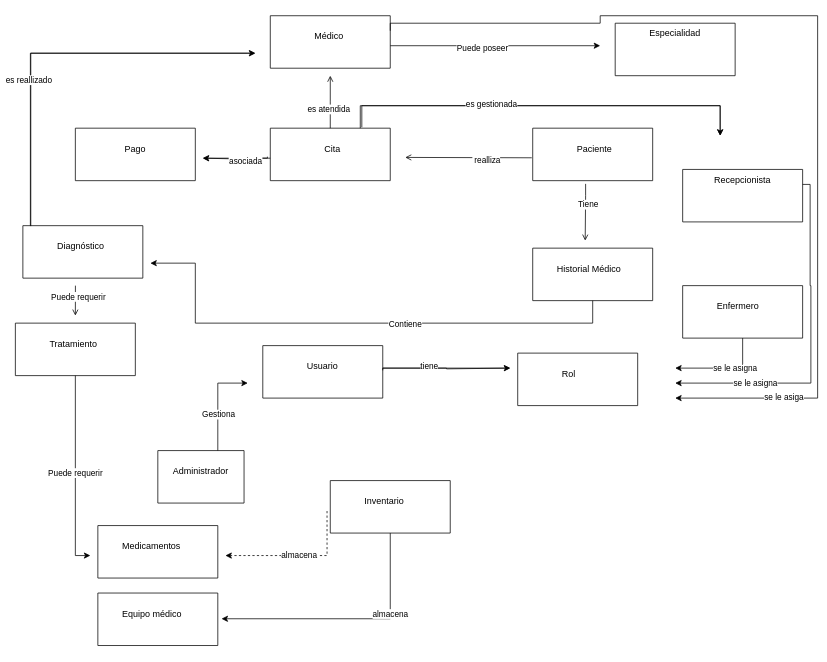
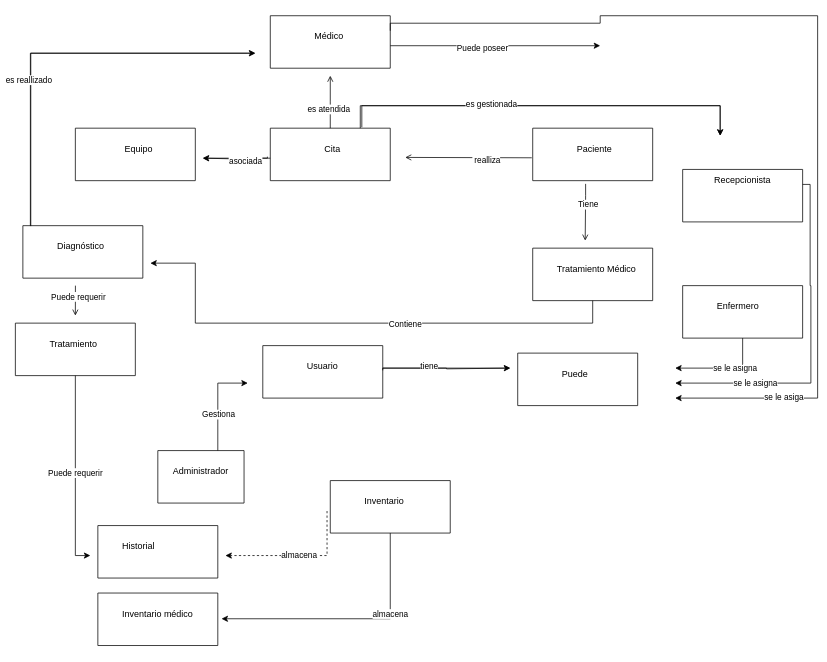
node "Especialidad": removed
node "Pago": label "Pago" -> "Equipo"
node "Historial Médico": label "Historial Médico" -> "Tratamiento Médico"
node "Rol": label "Rol" -> "Puede"
node "Medicamentos": label "Medicamentos" -> "Historial"
node "Equipo médico": label "Equipo médico" -> "Inventario médico"
